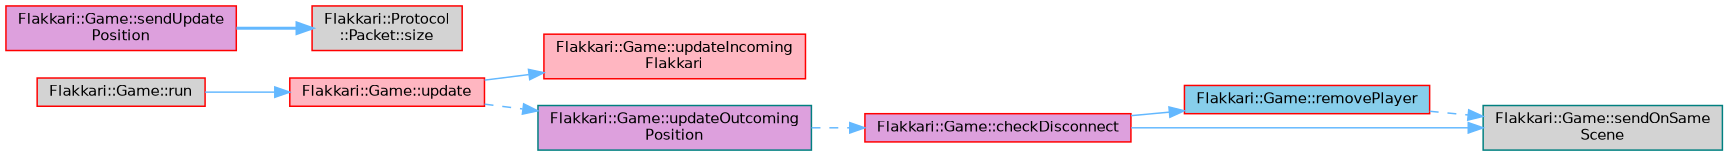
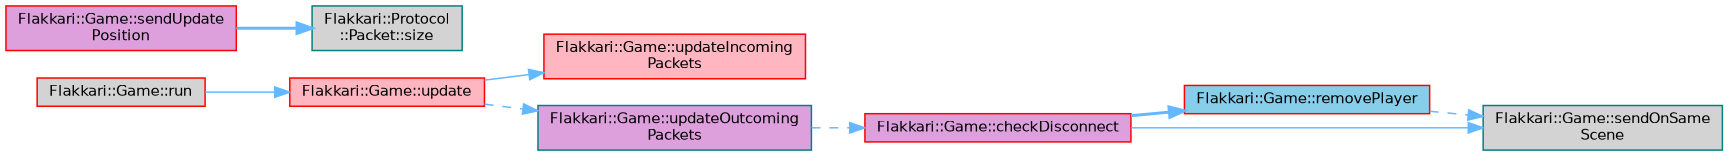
node "Flakkari::Protocol ::Packet::size": color red -> teal
node "Flakkari::Game::updateIncoming Flakkari": label "Flakkari::Game::updateIncoming Flakkari" -> "Flakkari::Game::updateIncoming Packets"
edge "Flakkari::Game::checkDisconnect" -> "Flakkari::Game::removePlayer": style solid -> bold
node "Flakkari::Game::updateOutcoming Position": label "Flakkari::Game::updateOutcoming Position" -> "Flakkari::Game::updateOutcoming Packets"
